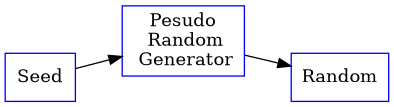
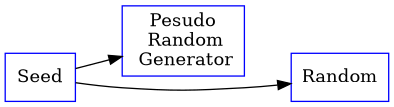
edge "Pesudo Random Generator" -> "Random": now "Seed" -> "Random"
